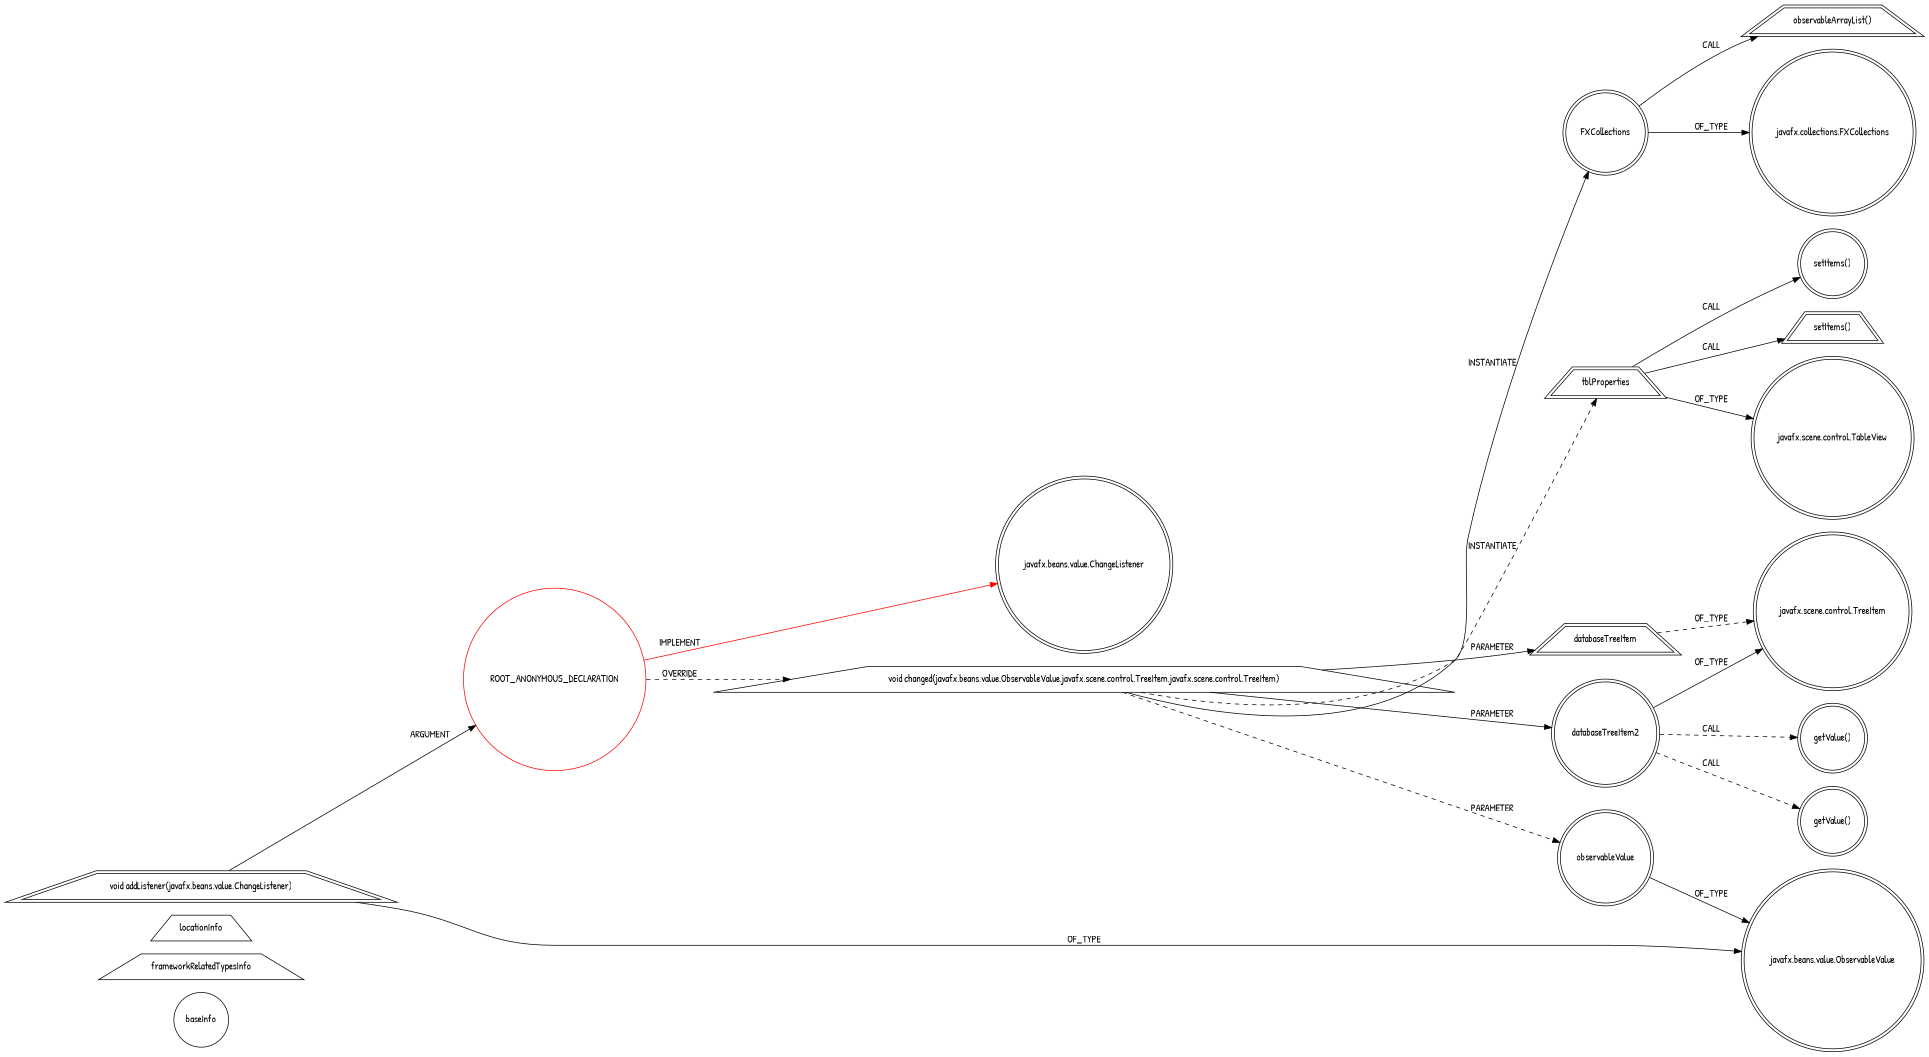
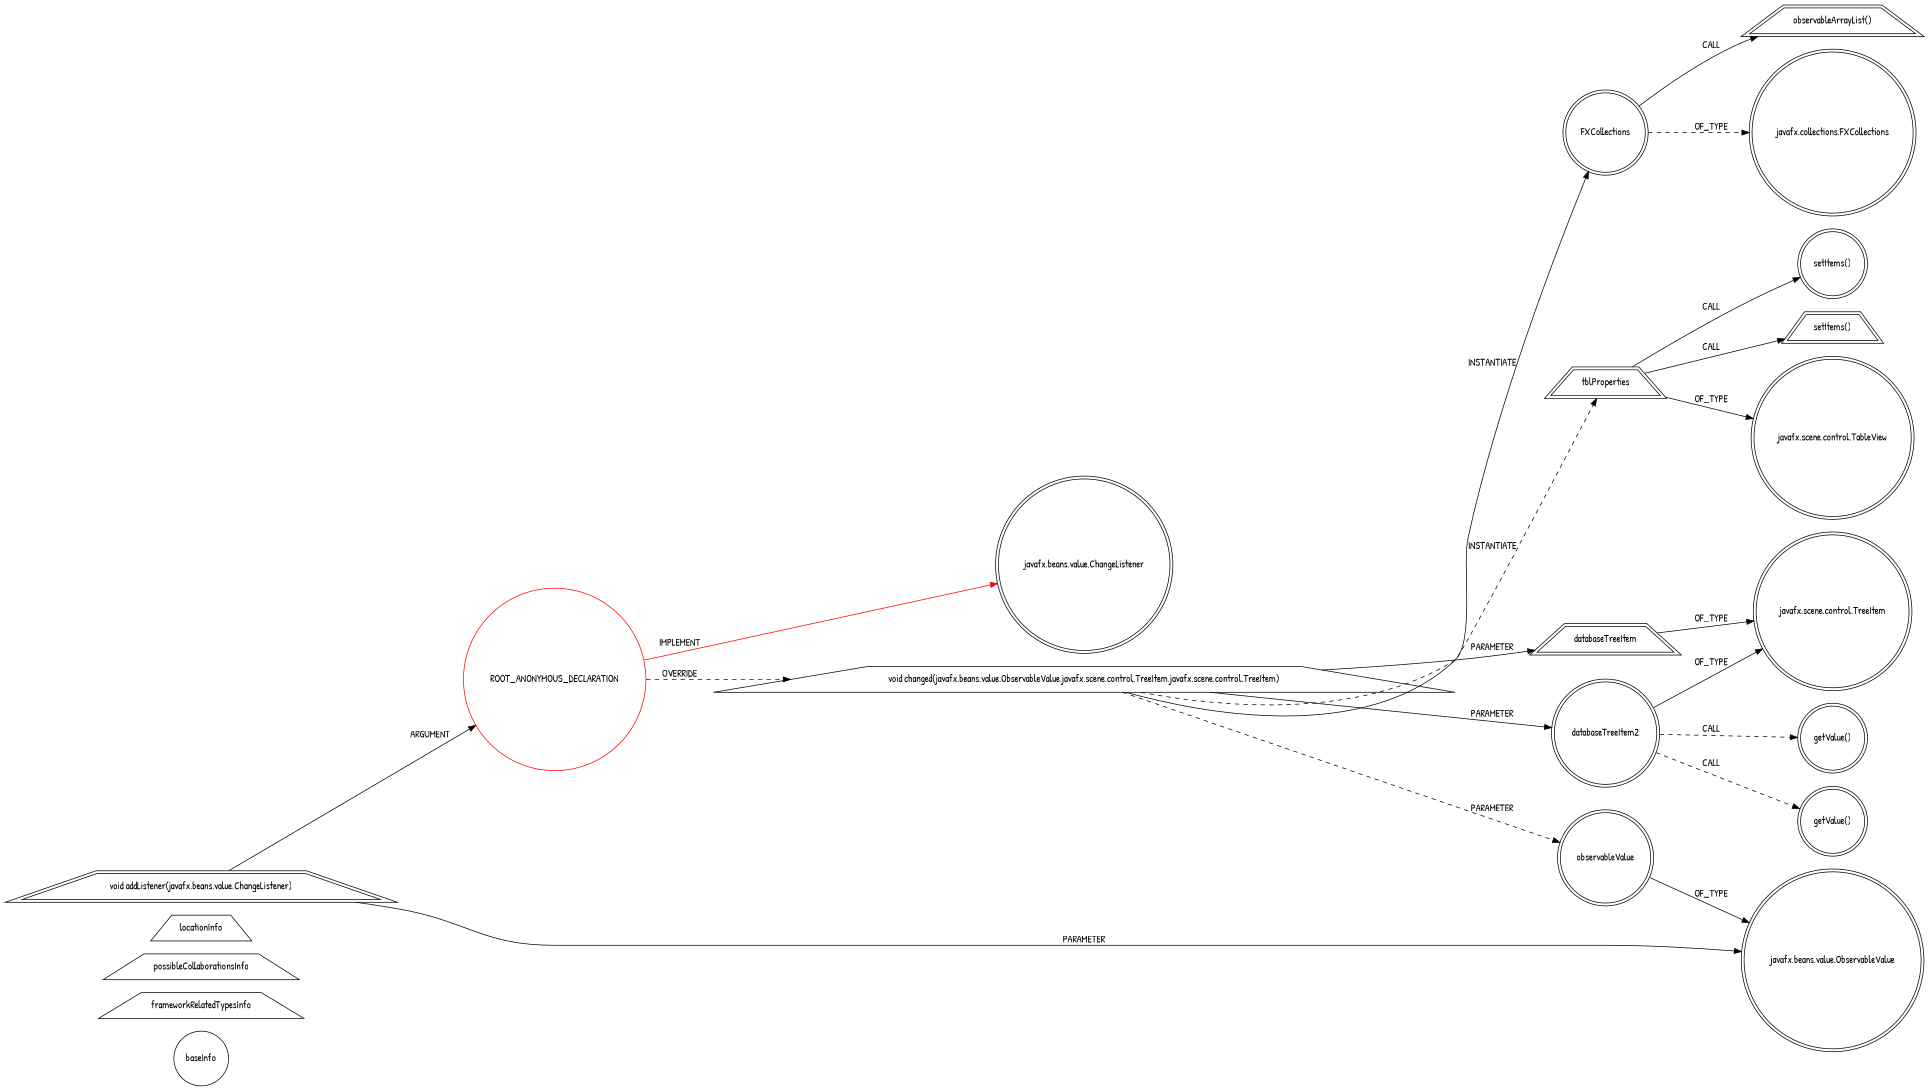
edge "FXCollections" -> "javafx.collections.FXCollections": style solid -> dashed
edge "databaseTreeItem" -> "javafx.scene.control.TreeItem": style dashed -> solid
edge "void addListener(javafx.beans.value.ChangeListener)" -> "javafx.beans.value.ObservableValue": label "OF_TYPE" -> "PARAMETER"
node "possibleCollaborationsInfo": added
